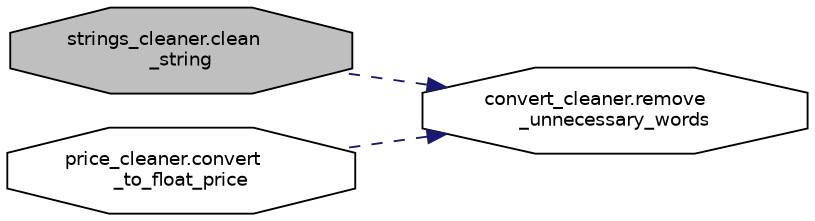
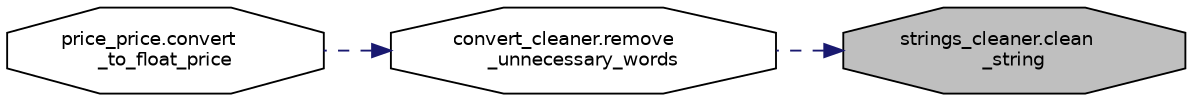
edge "strings_cleaner.clean _string" -> "convert_cleaner.remove _unnecessary_words": reversed
node "price_cleaner.convert _to_float_price": label "price_cleaner.convert _to_float_price" -> "price_price.convert _to_float_price"
